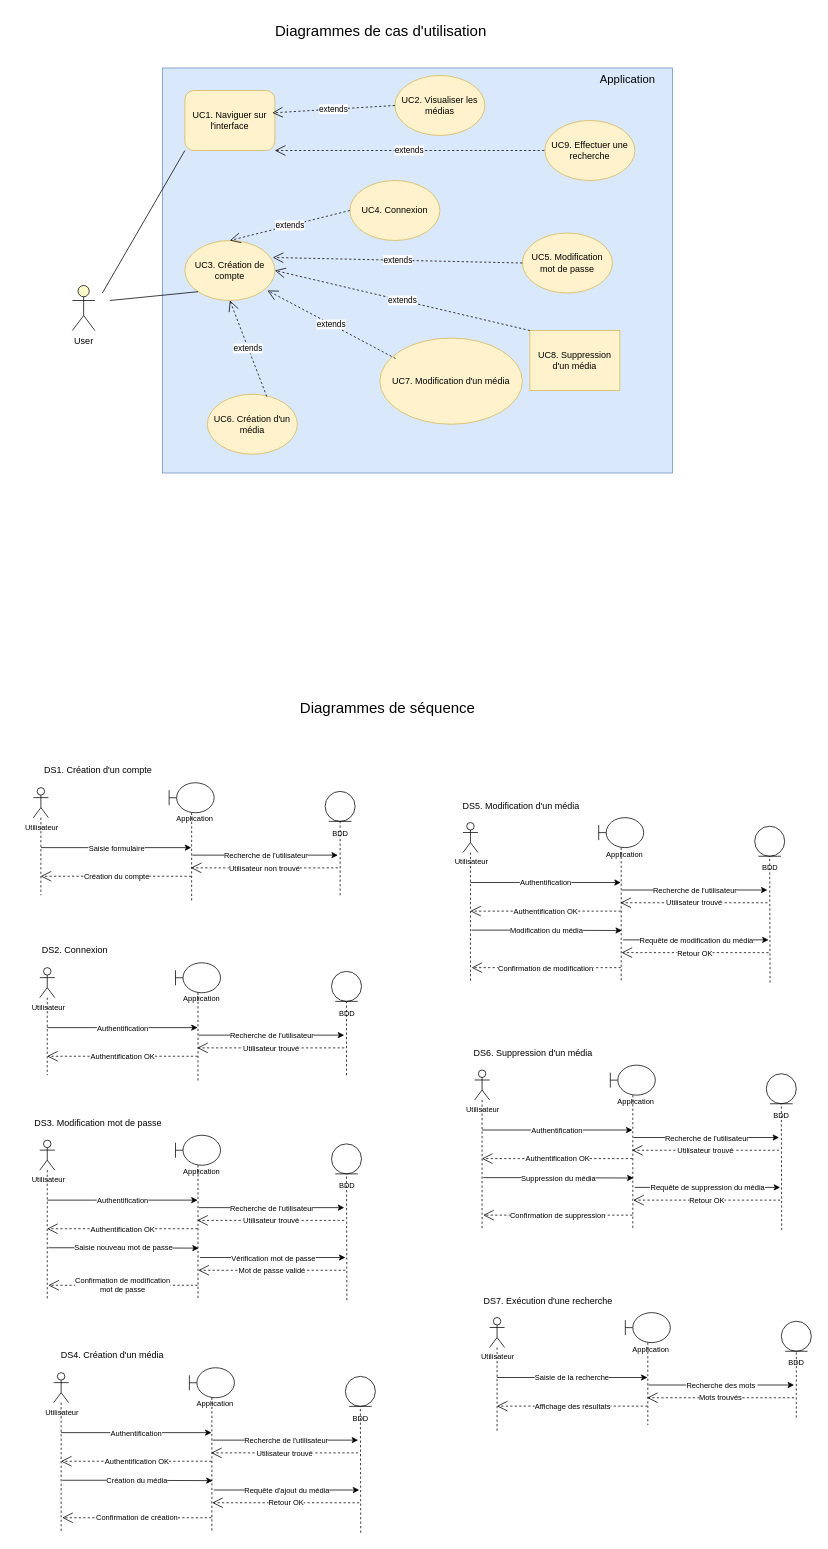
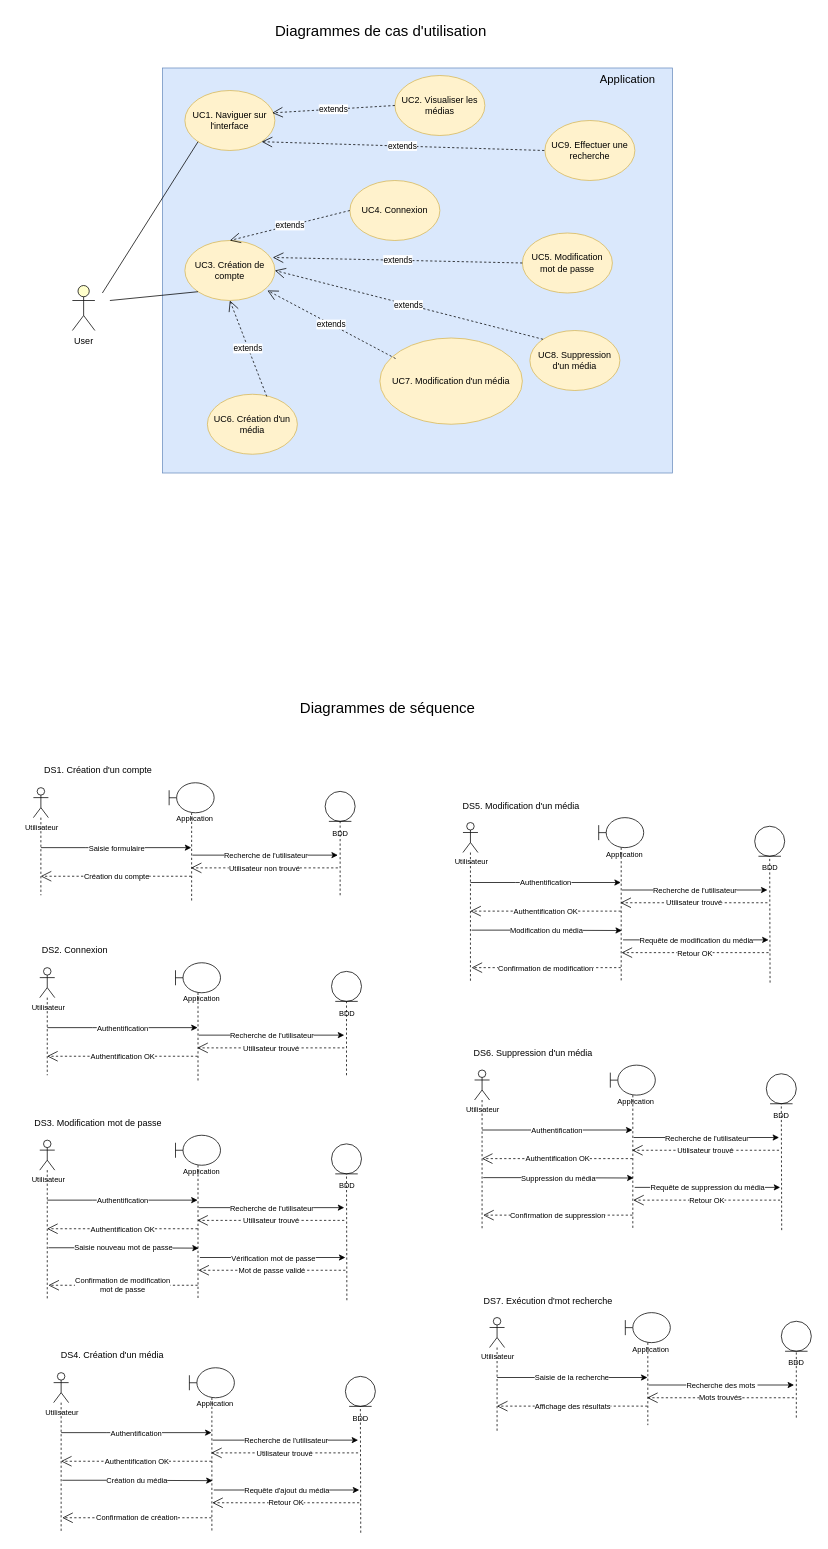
node "UC1. Naviguer sur l'interface": shape rounded rectangle -> ellipse
node "UC8. Suppression d'un média": shape rectangle -> ellipse
node "DS7. Exécution d'une recherche": label "DS7. Exécution d'une recherche" -> "DS7. Exécution d'mot recherche"
